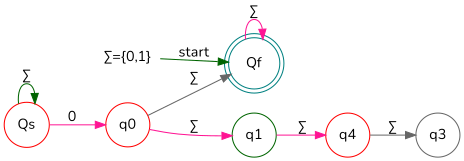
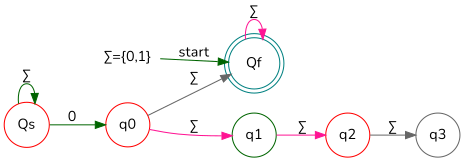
edge "Qs" -> "q0": color deeppink -> darkgreen
node "q4": label "q4" -> "q2"
